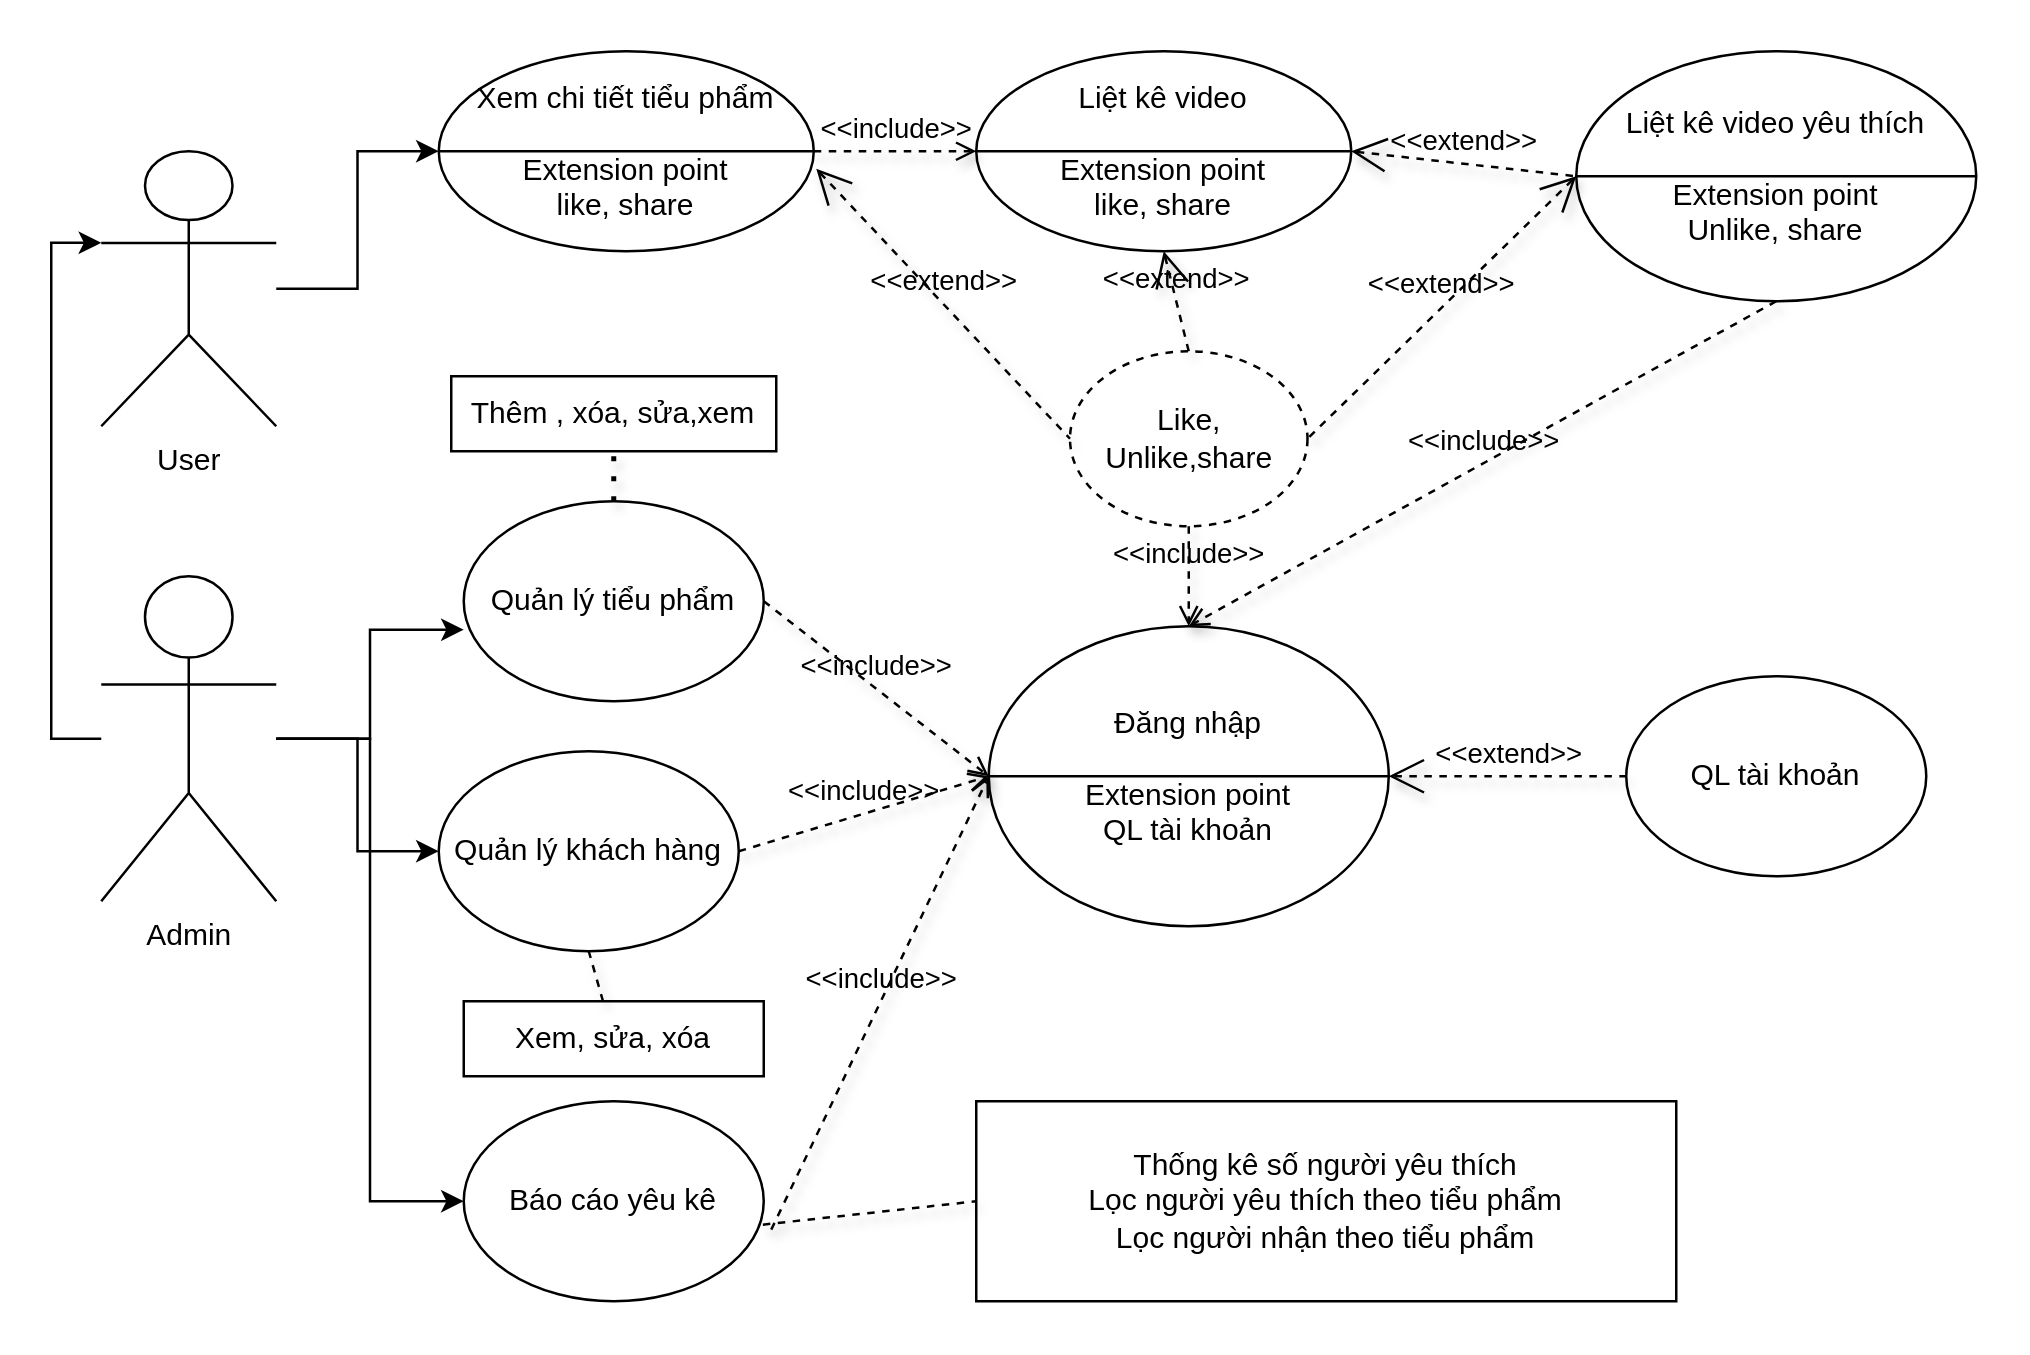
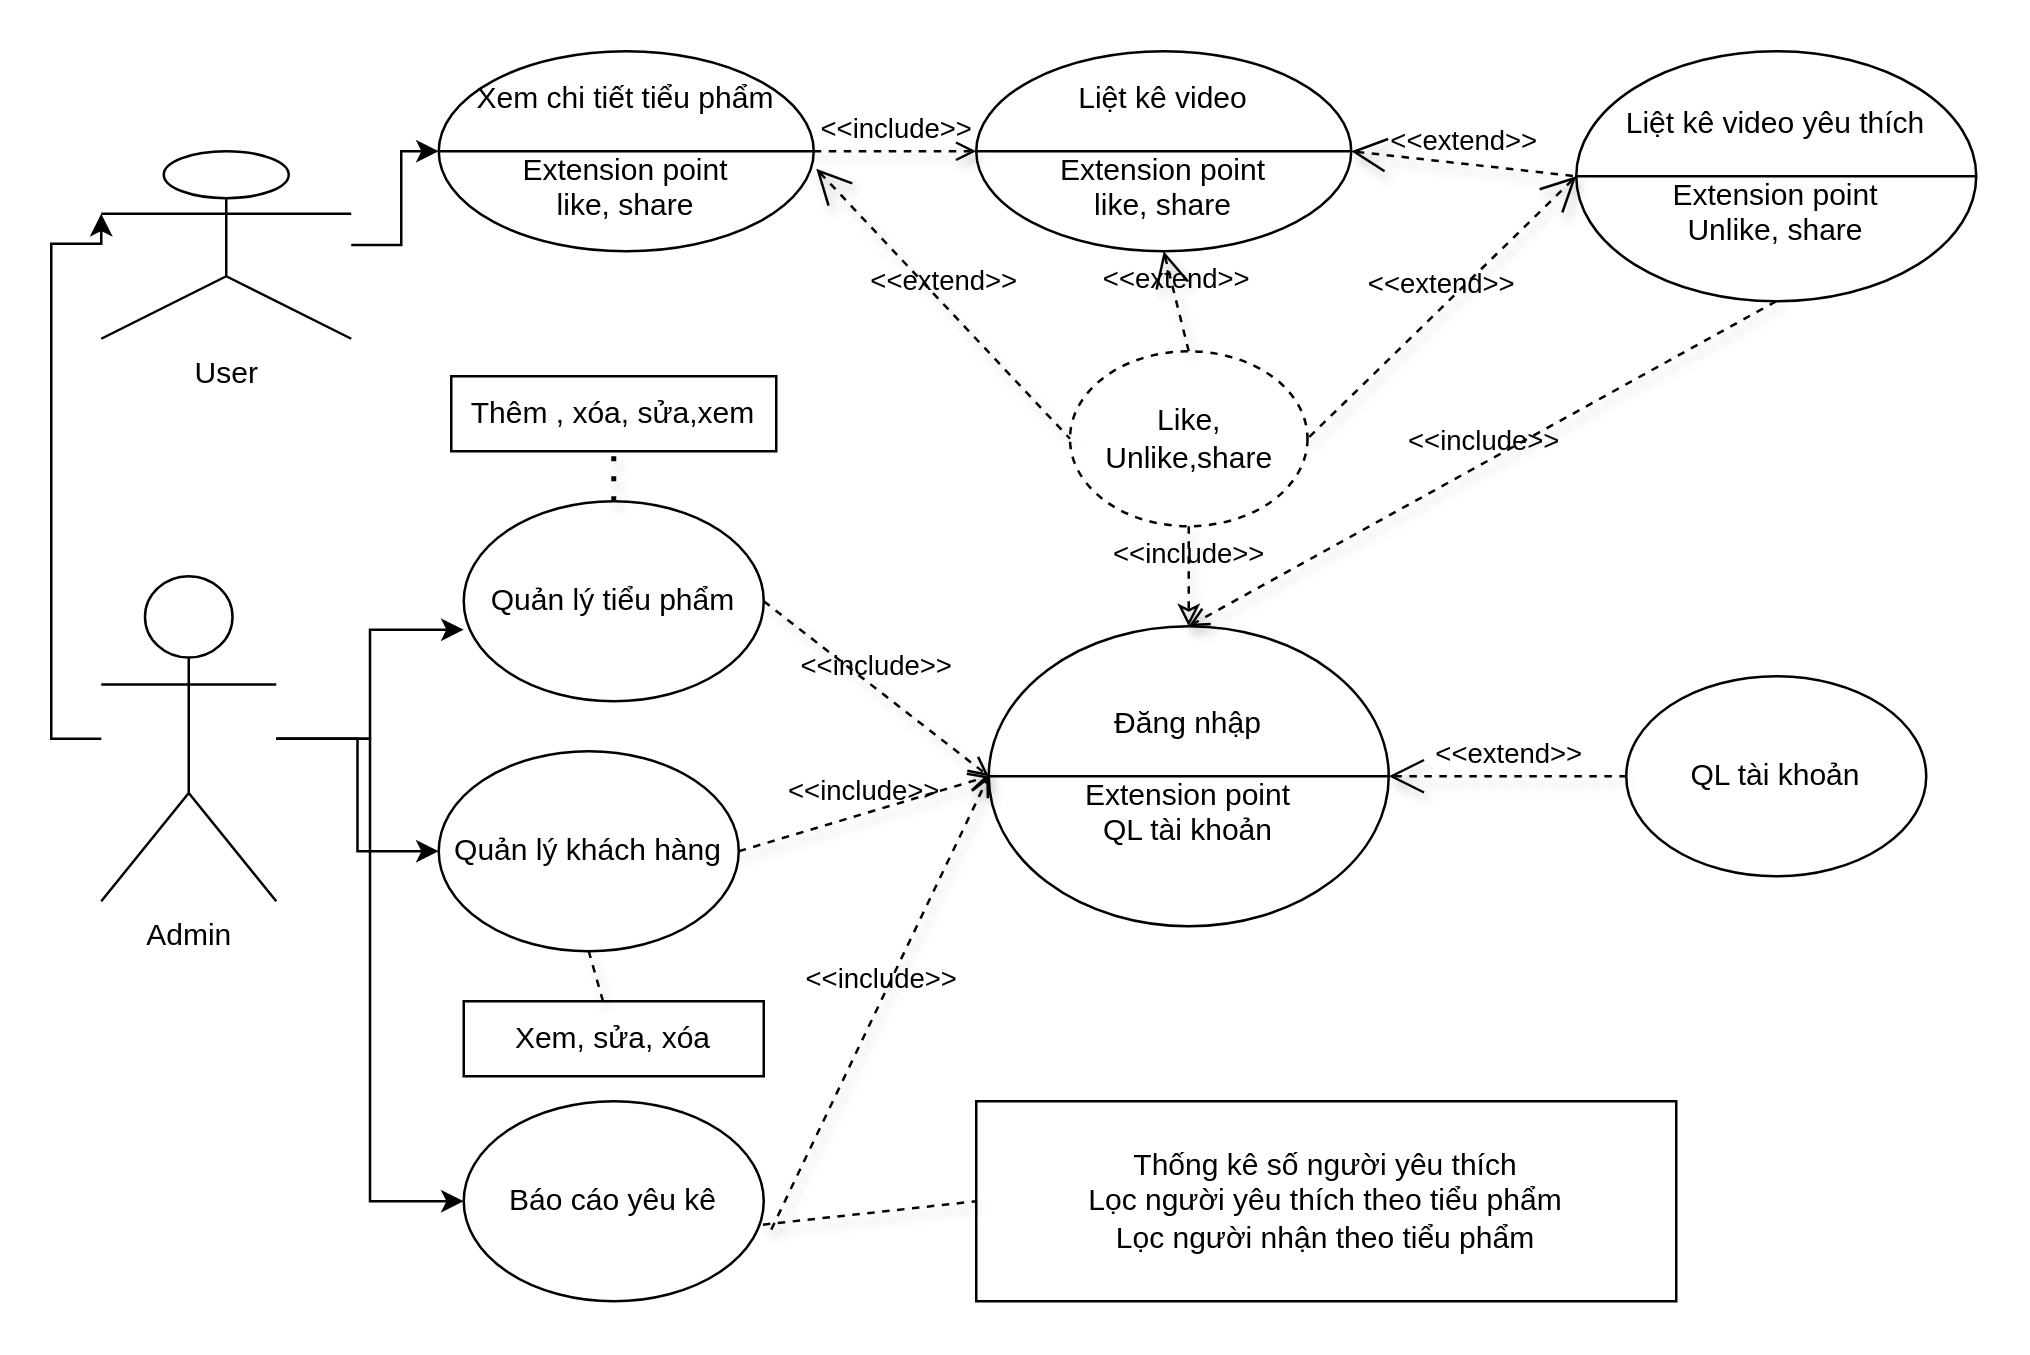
node "User": size 175x275 -> 250x188
edge "Like, Unlike,share" -> "Đăng nhập Extension point QL tài khoản": arrowhead open -> classic
